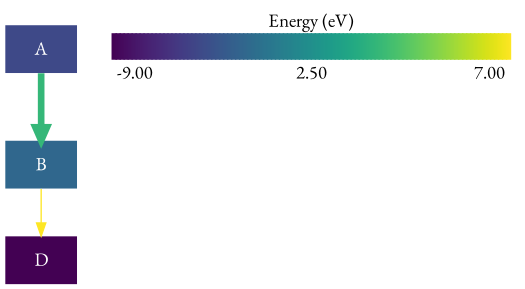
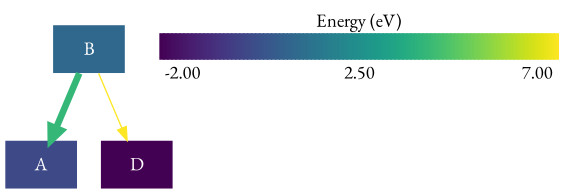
node "Energy (eV)": text "-9.00" -> "-2.00"
edge "A" -> "B": reversed
